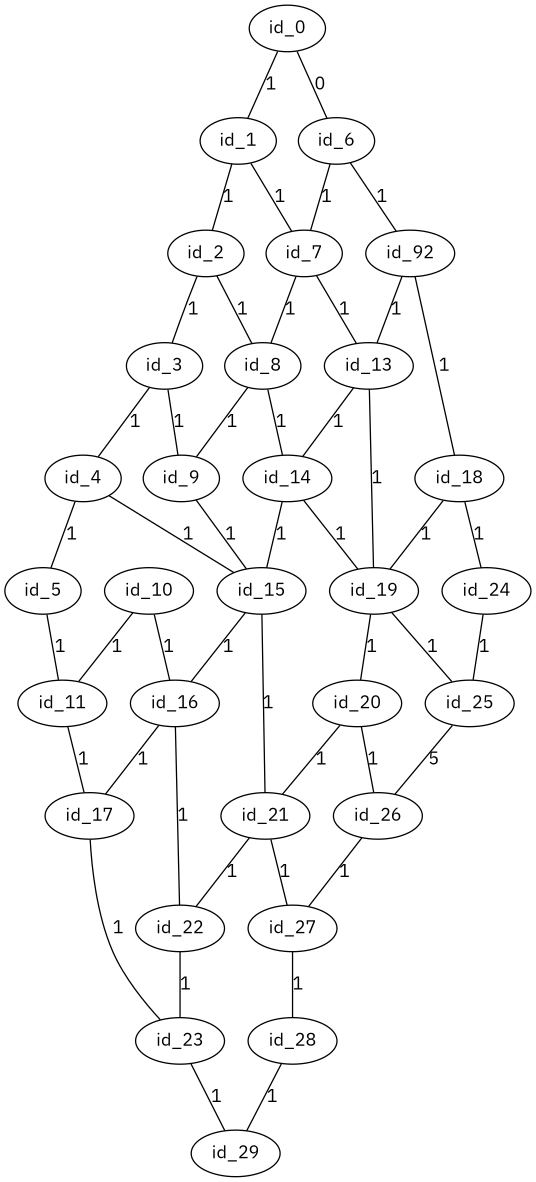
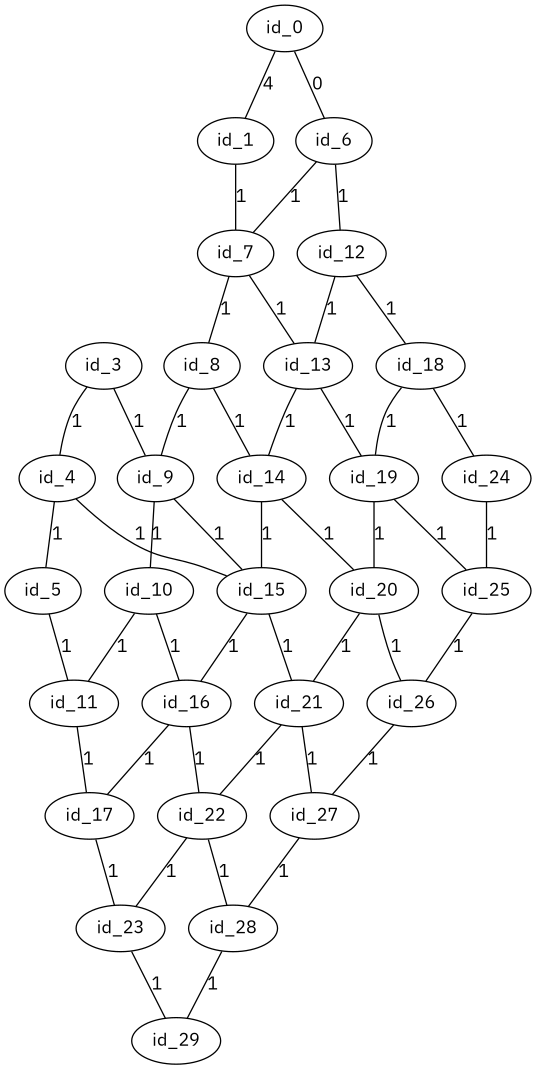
edge "id_0" -- "id_1": label "1" -> "4"
node "id_2": removed
node "id_92": label "id_92" -> "id_12"
edge "id_9" -- "id_10": added, label "1"
edge "id_14" -- "id_19": now "id_14" -- "id_20"
edge "id_25" -- "id_26": label "5" -> "1"
edge "id_22" -- "id_28": added, label "1"
